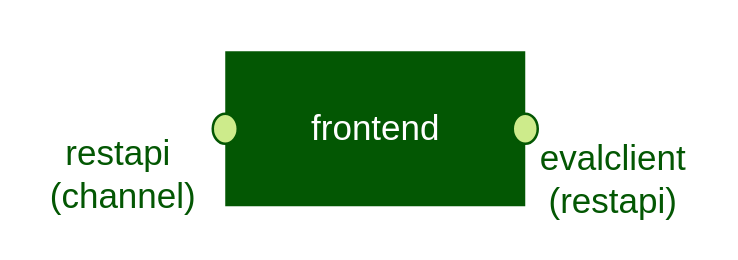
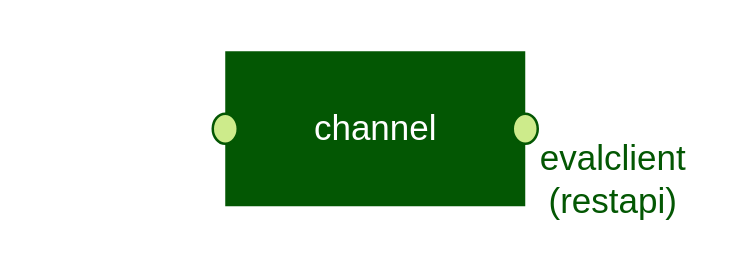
node "frontend": label "frontend" -> "channel"
node "restapi (channel)": removed
